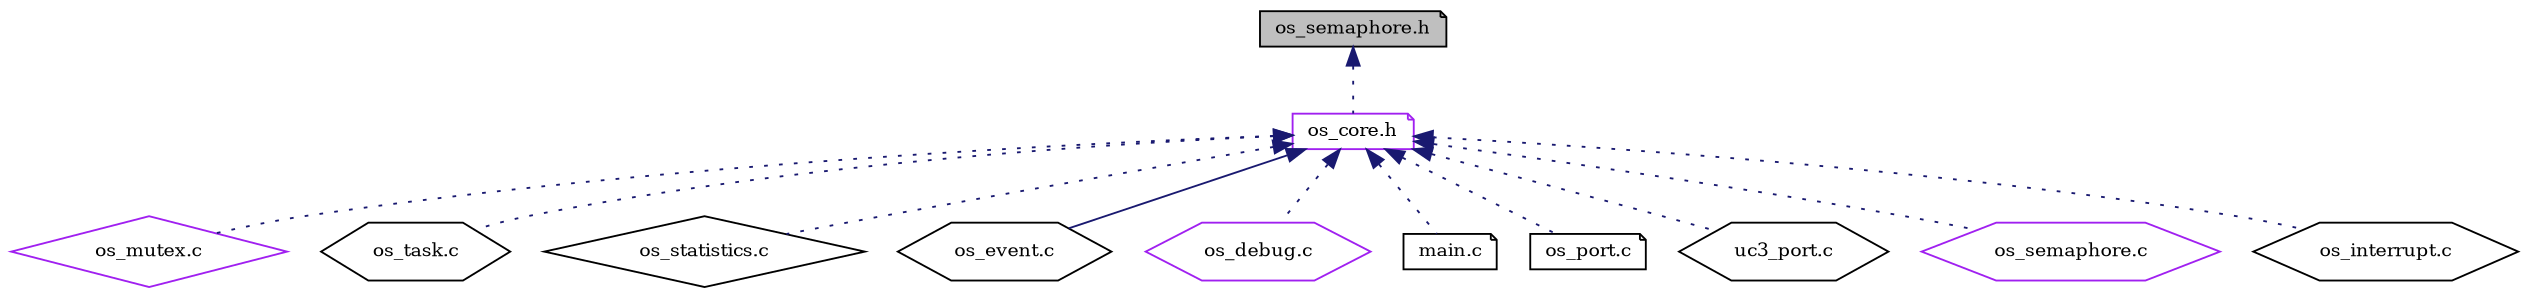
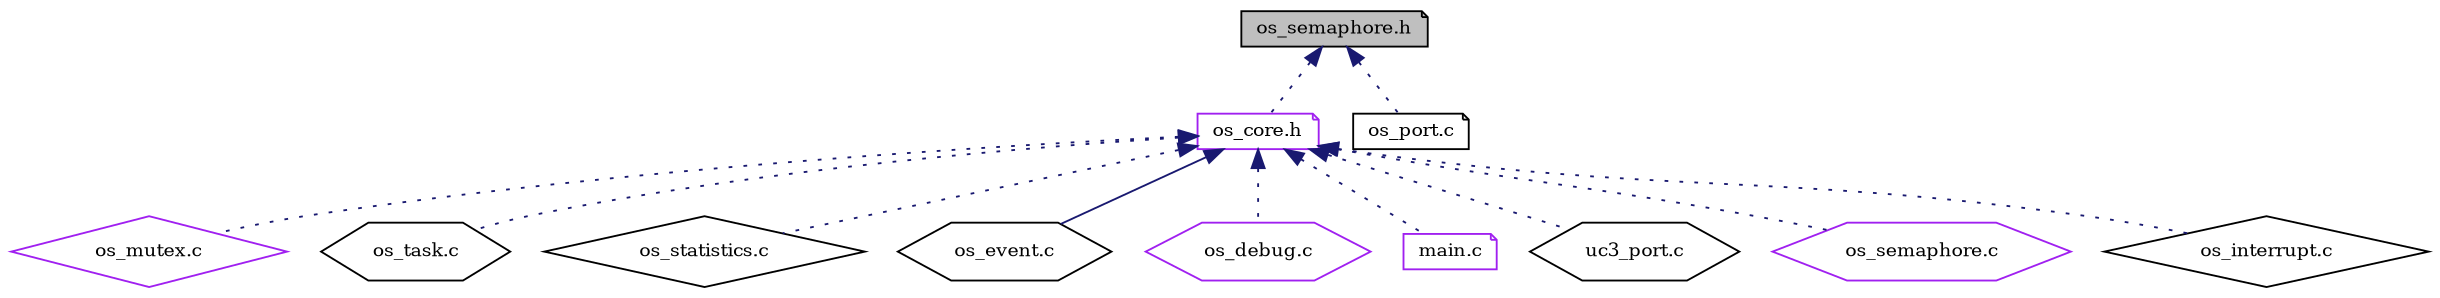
edge "os_port.c" -> "os_core.h": now "os_port.c" -> "os_semaphore.h"
node "main.c": color black -> purple
node "os_interrupt.c": shape hexagon -> diamond
